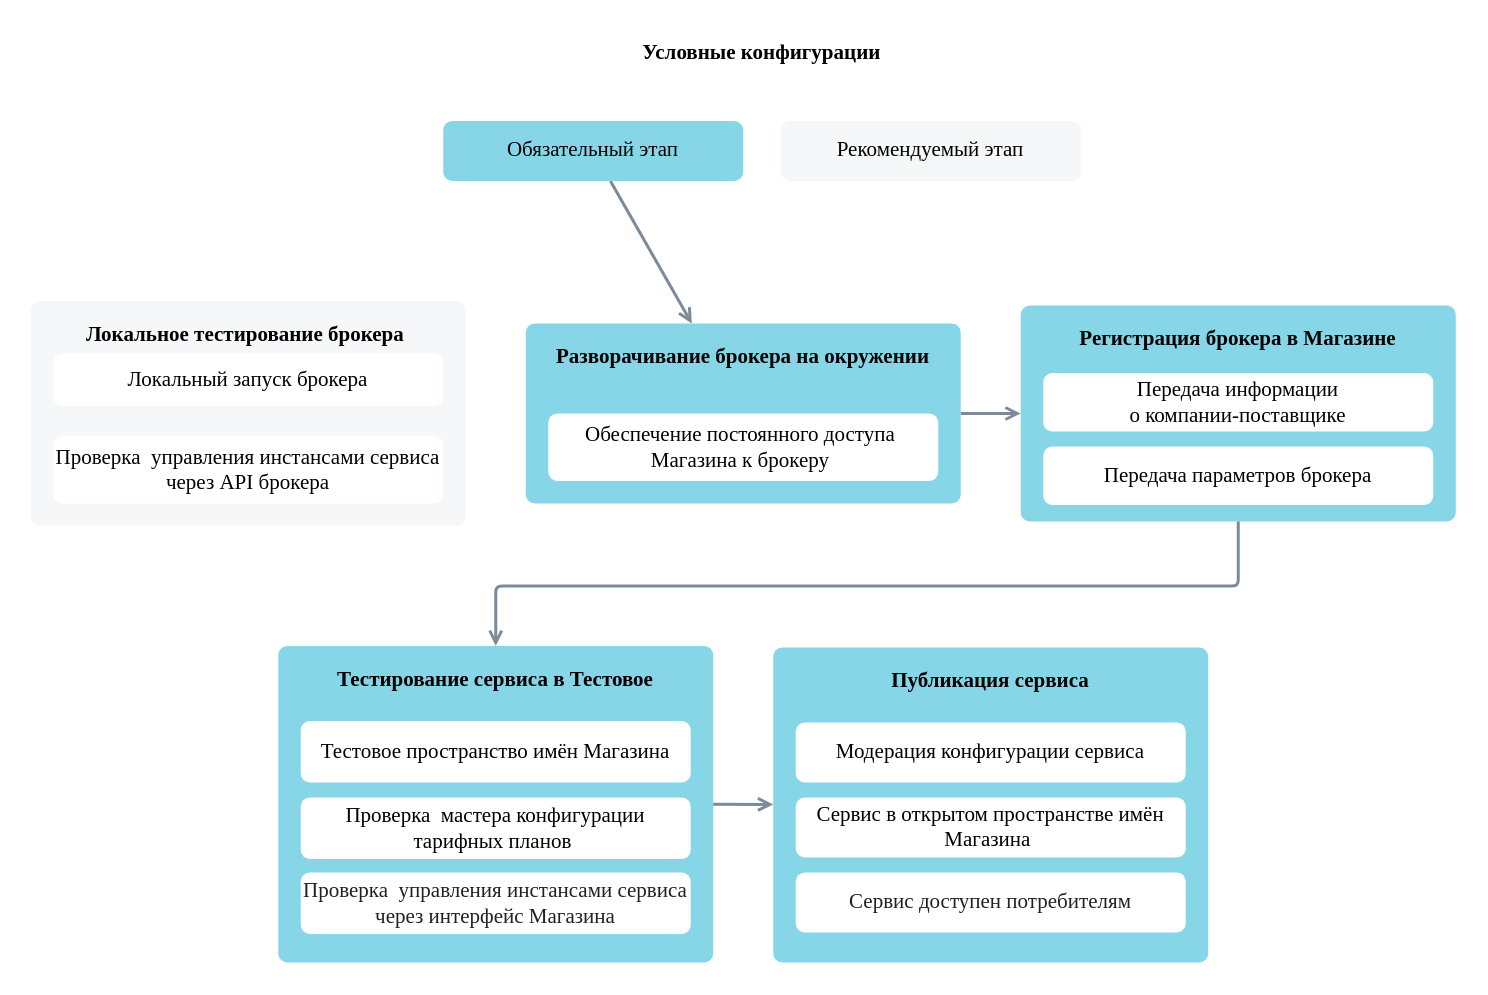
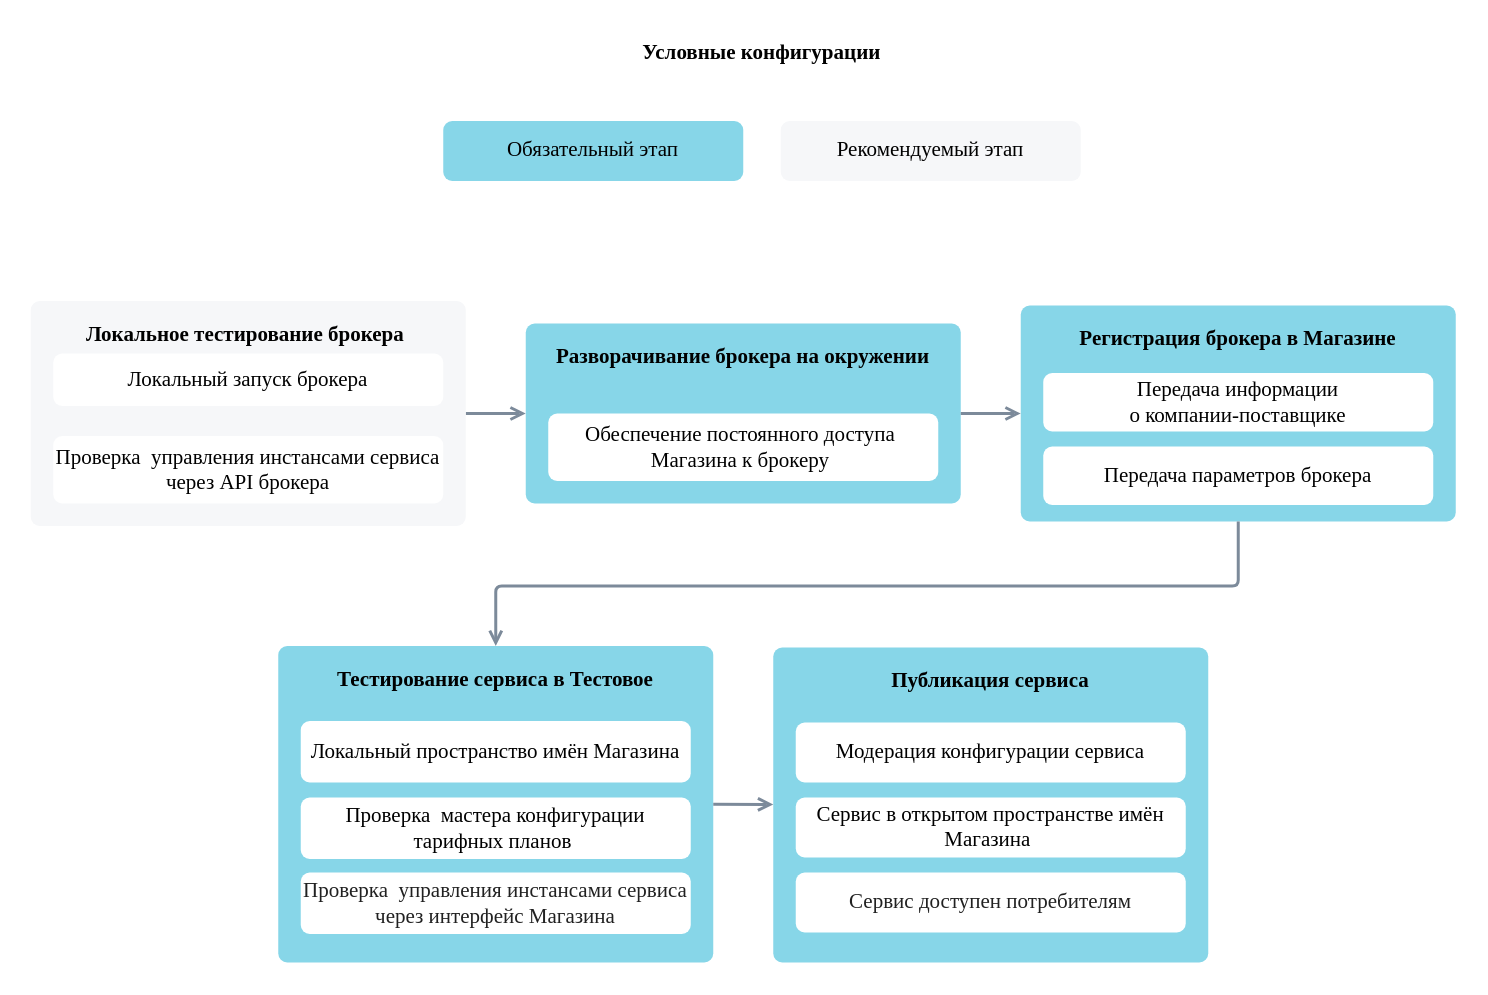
edge "Обязательный этап" -> "Разворачивание брокера на окружении": now "Локальное тестирование брокера" -> "Разворачивание брокера на окружении"
node "Тестовое пространство имён Магазина": label "Тестовое пространство имён Магазина" -> "Локальный пространство имён Магазина"
